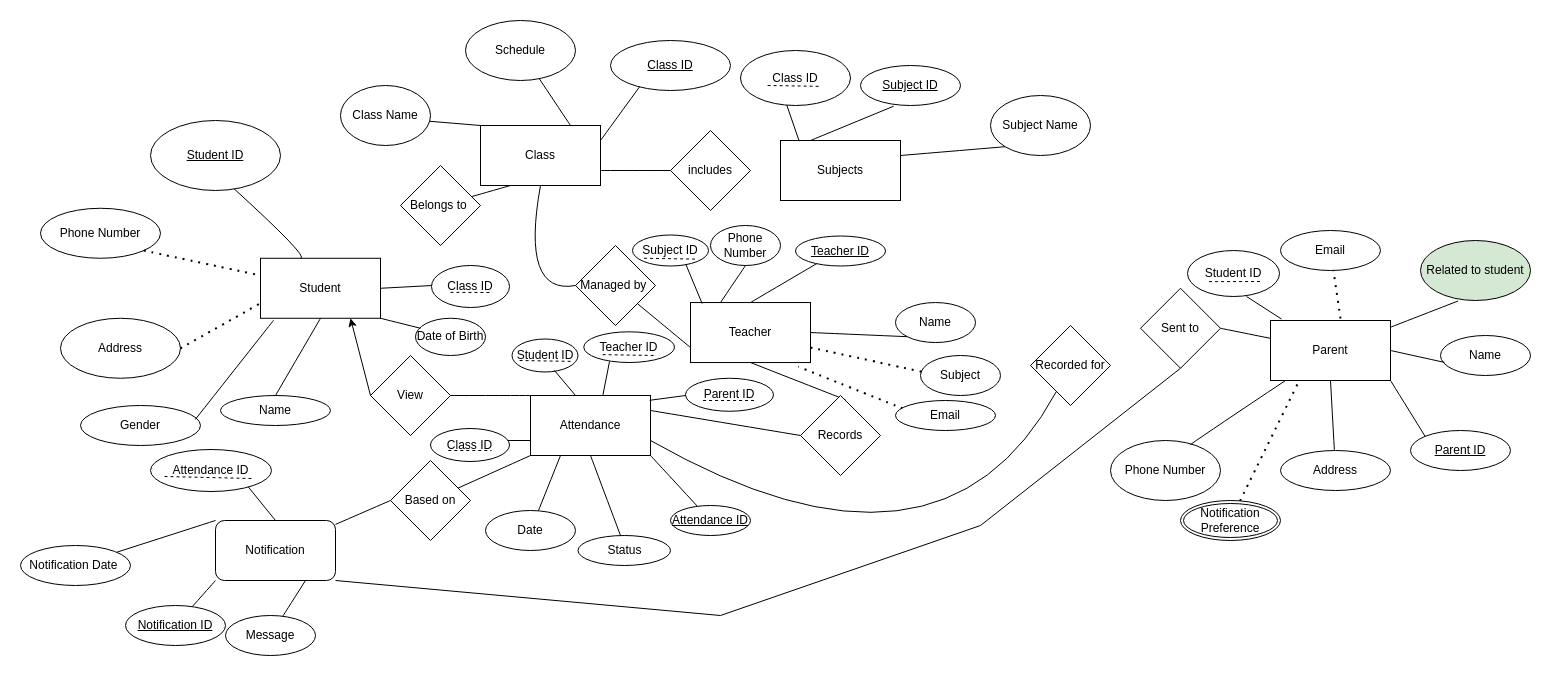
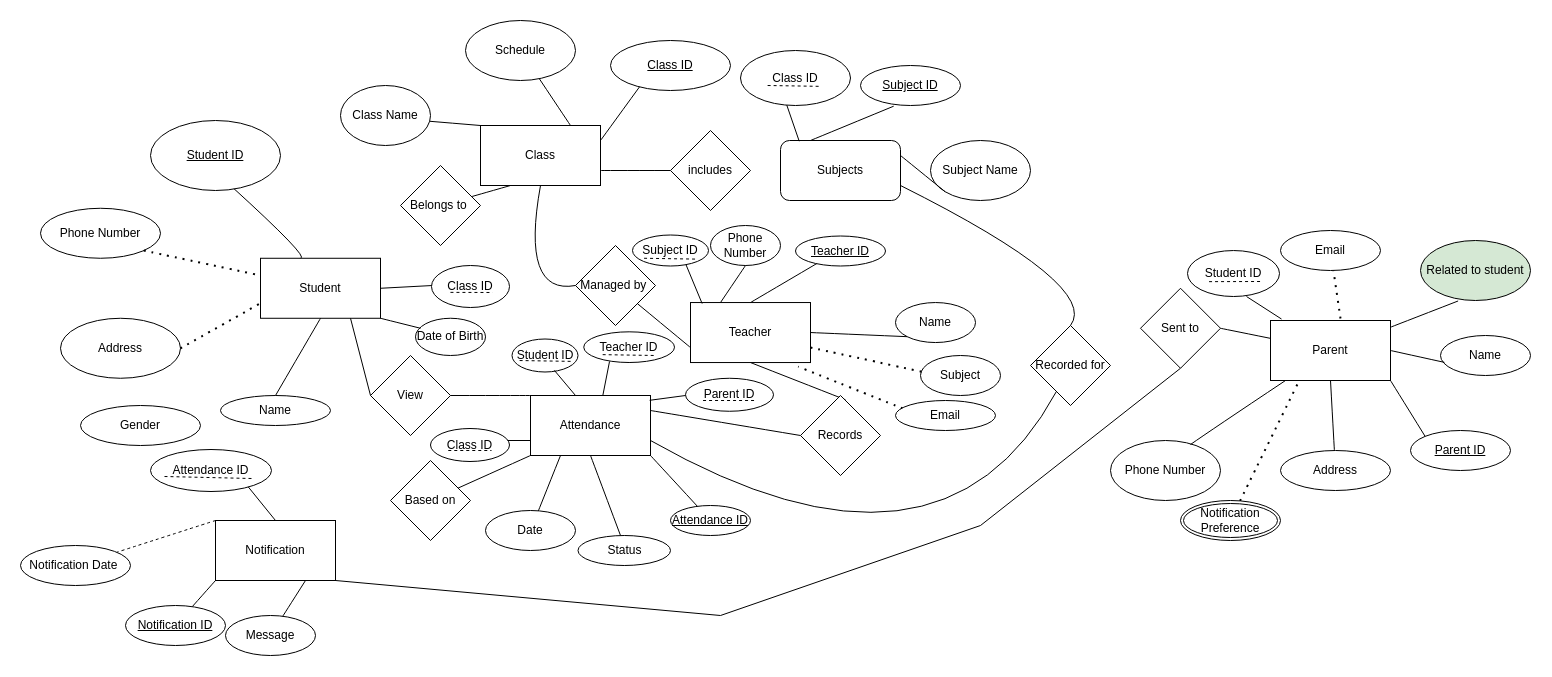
node "Subject Name": moved (1041, 126) -> (981, 171)
node "Subjects": shape rectangle -> rounded rectangle
edge "Subjects" -- "Recorded for": added
edge "View" -> "Student": arrowhead classic -> none
edge "Student" -- "Gender": removed
edge "Based on" -- "Notification": removed
edge "Notification" -- "Notification Date": style solid -> dashed
node "Notification": shape rounded rectangle -> rectangle
